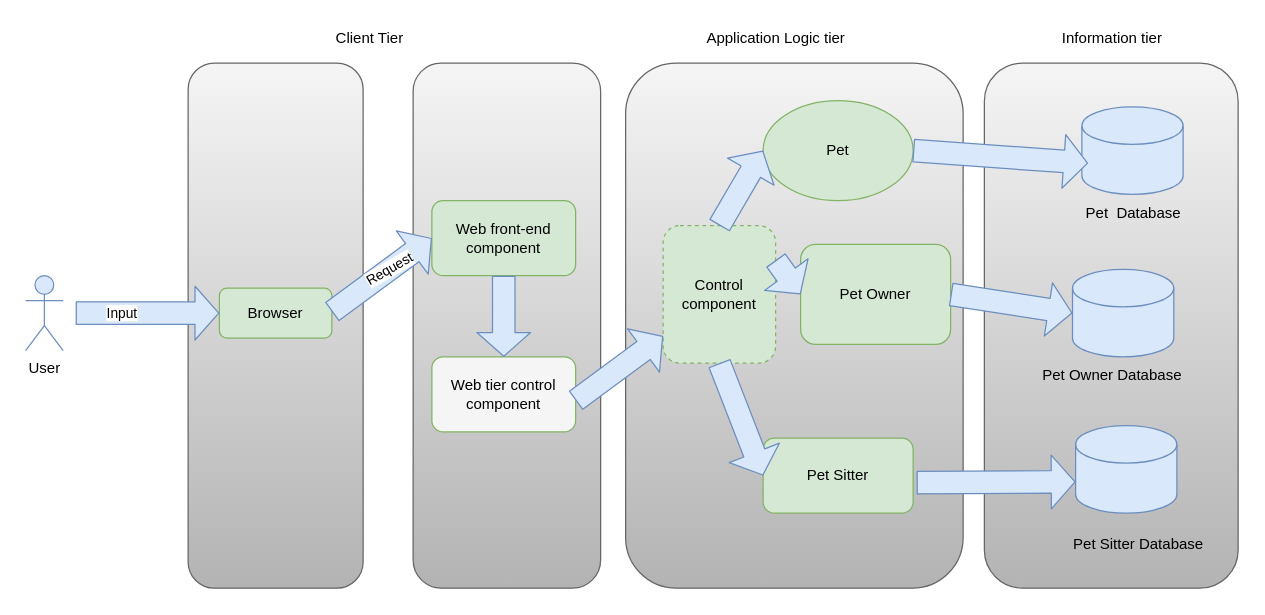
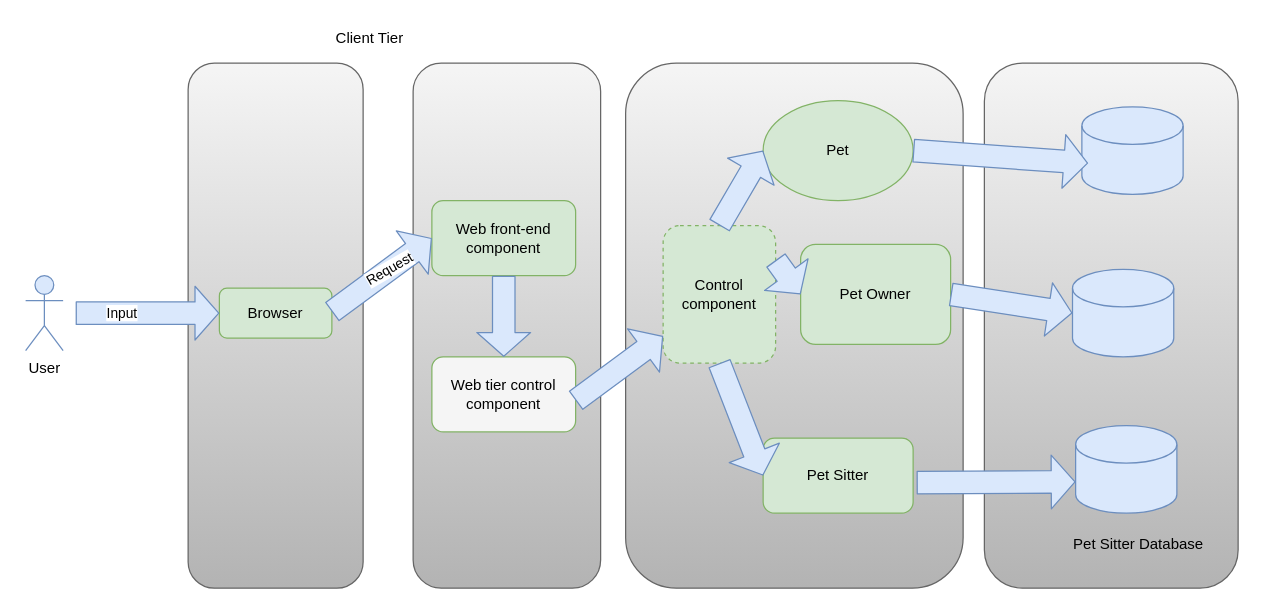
node "Application Logic tier": removed
node "Information tier": removed
node "Pet Database": removed
node "Pet Owner Database": removed
